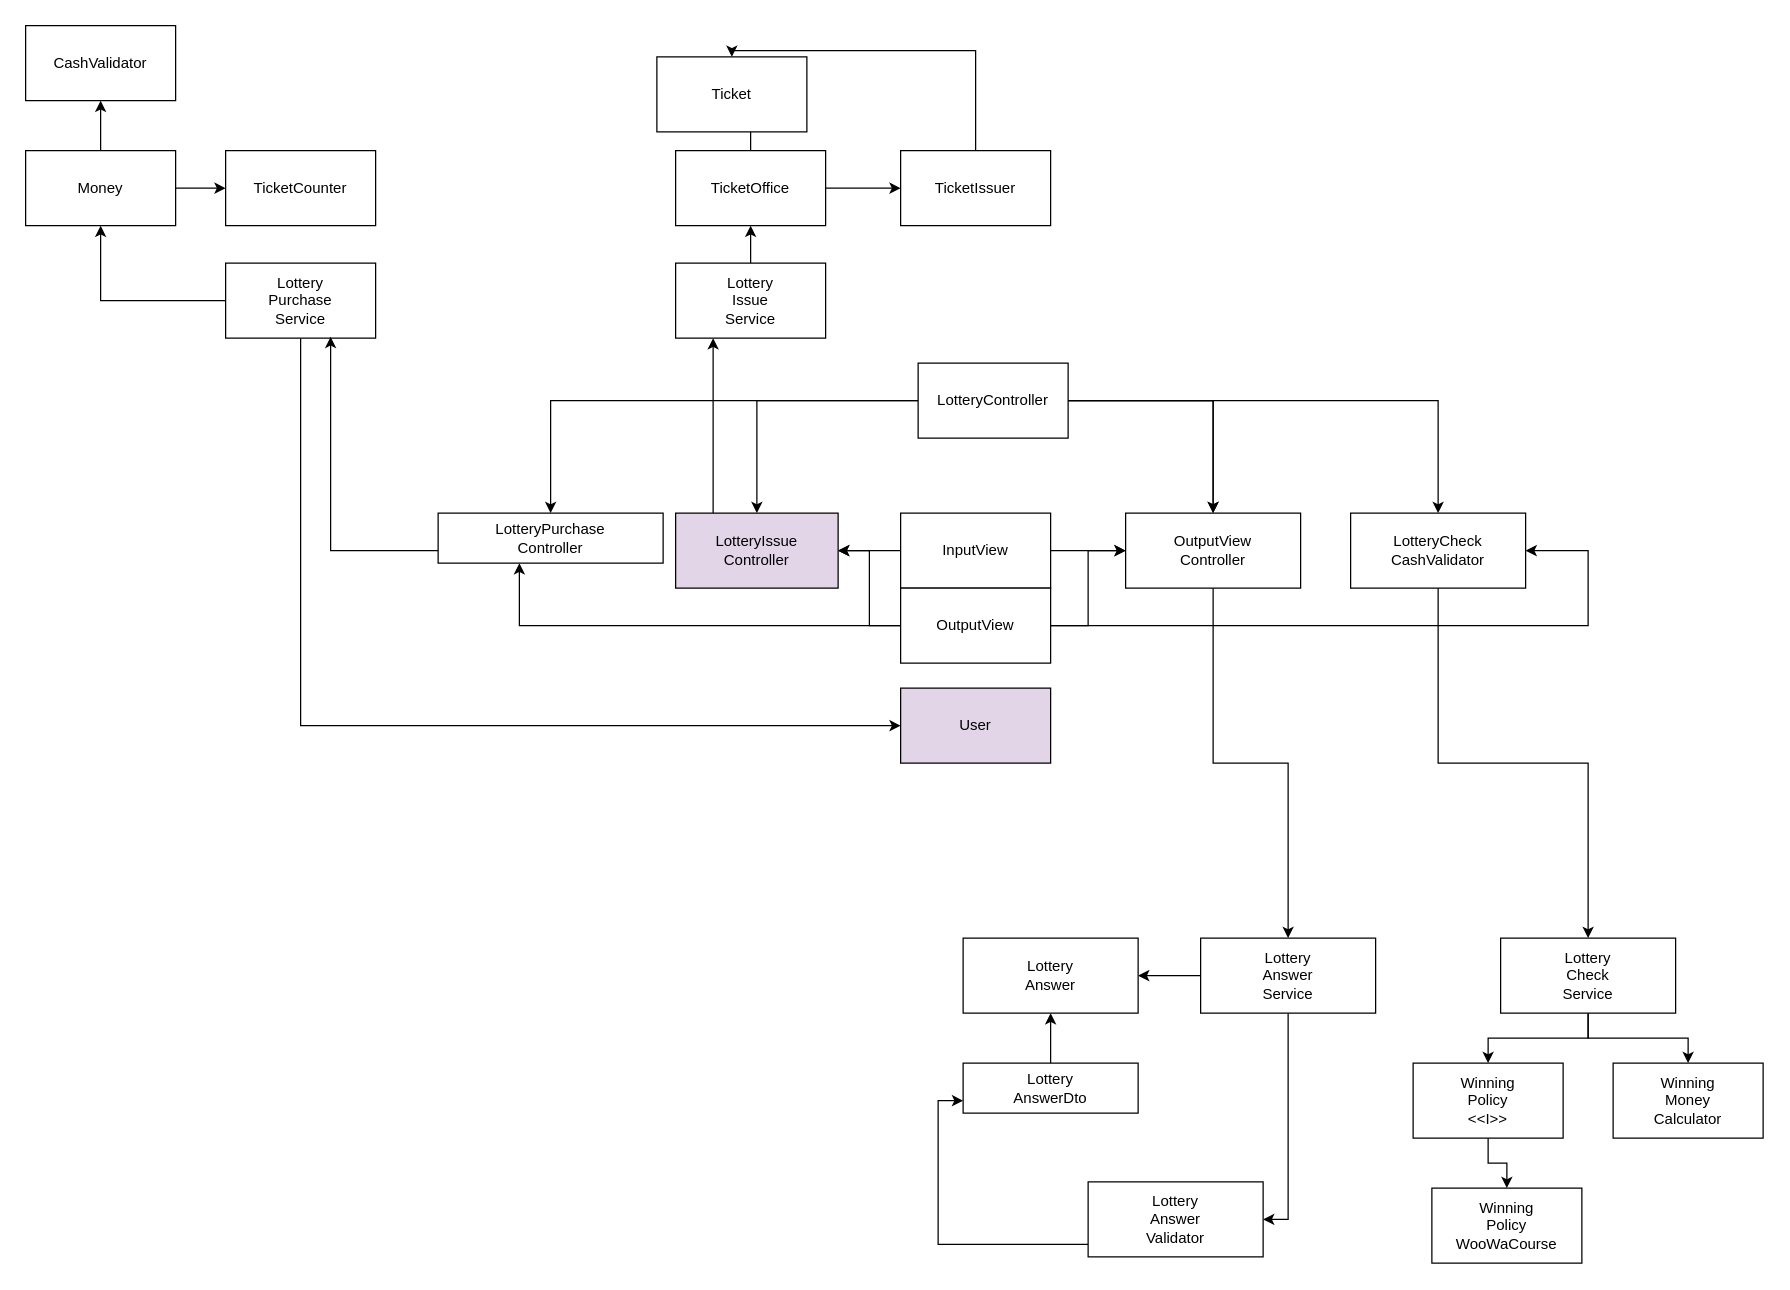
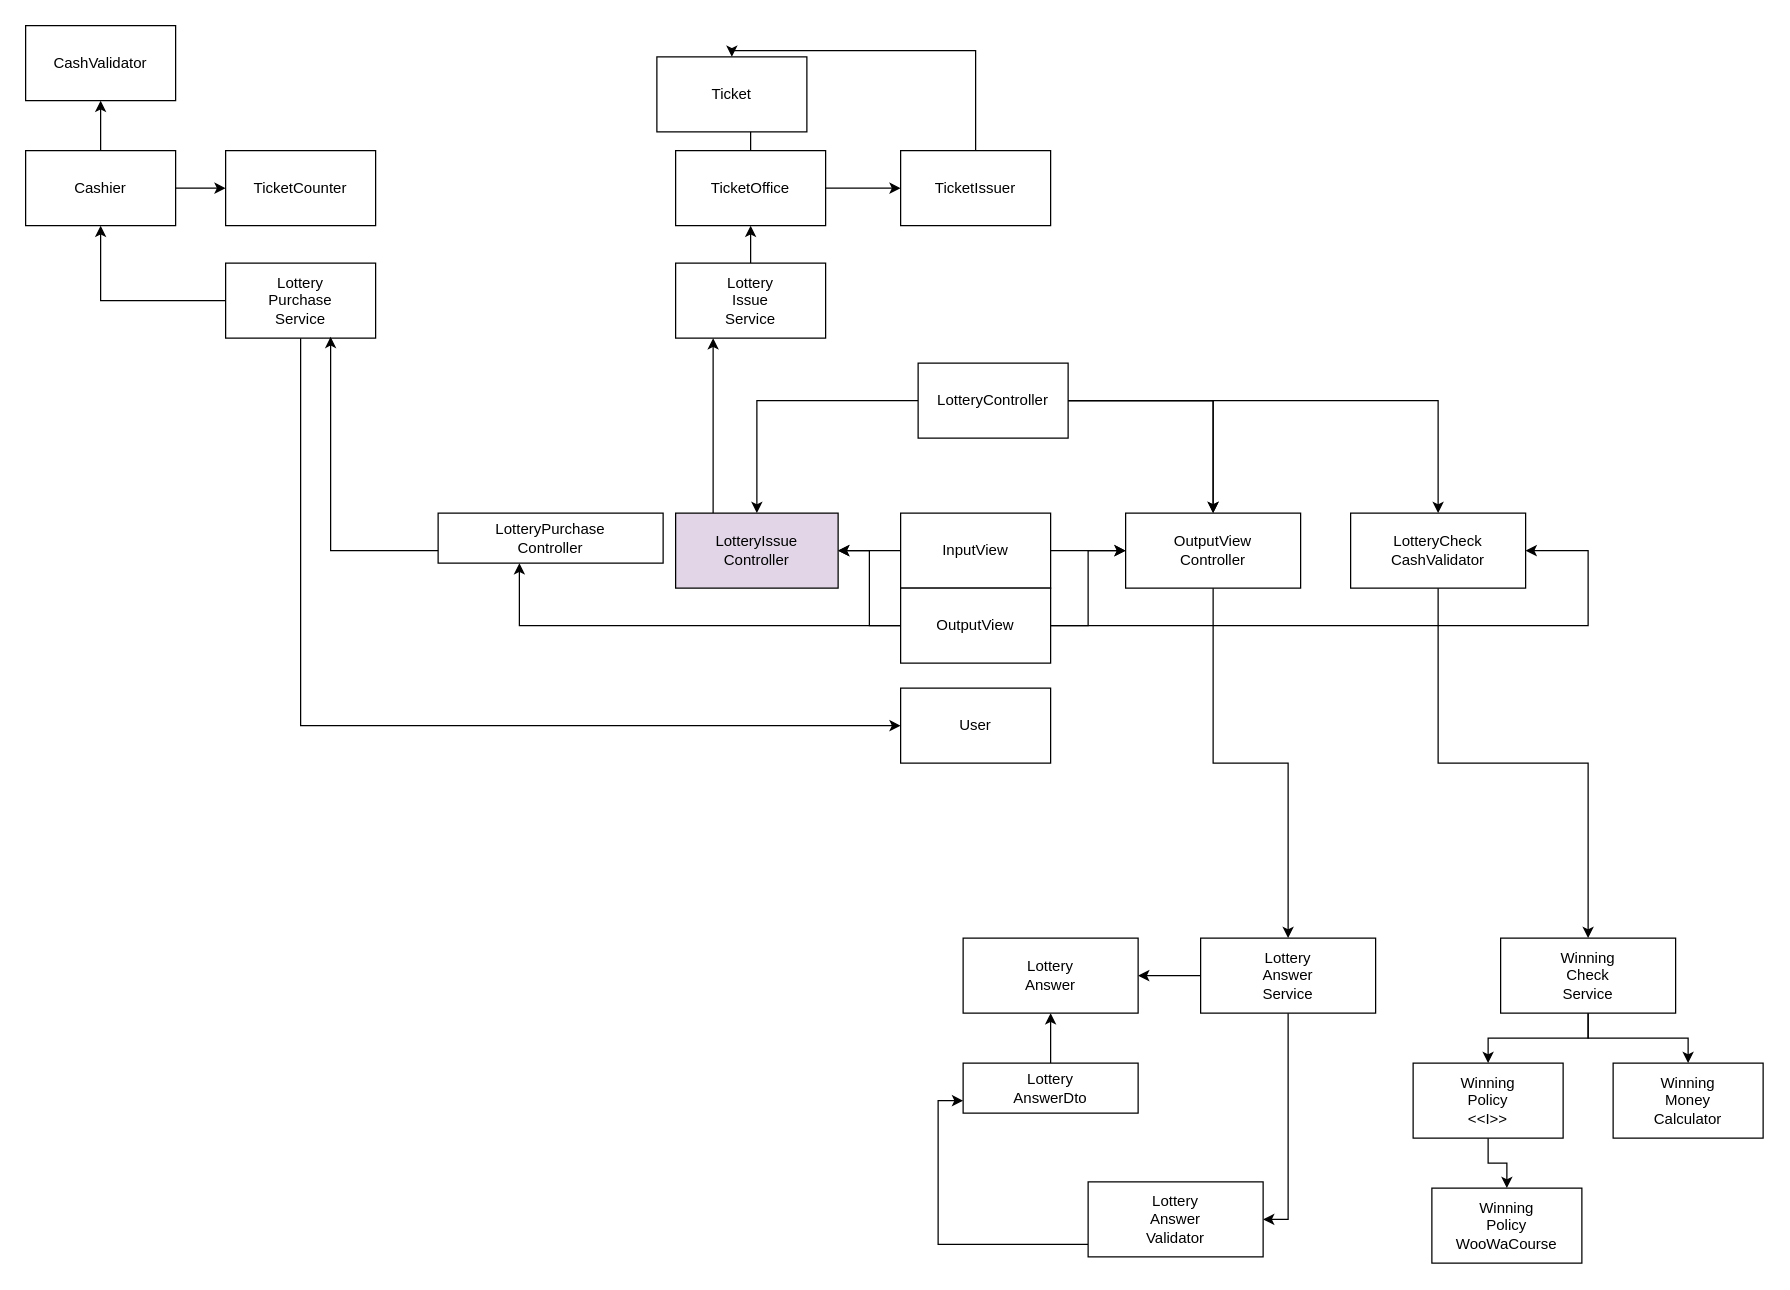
node "Money": label "Money" -> "Cashier"
edge "LotteryController" -> "LotteryPurchase Controller": removed
node "User": fillcolor #e1d5e7 -> #ffffff
node "Lottery Check Service": label "Lottery Check Service" -> "Winning Check Service"
